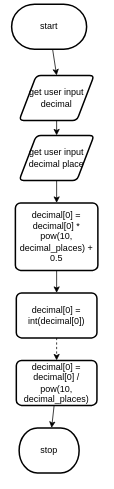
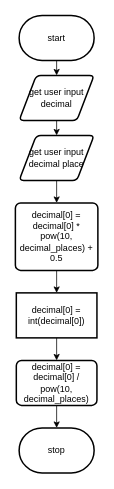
node "start": moved (49, 27) -> (57, 38)
node "decimal[0] = int(decimal[0])": shape rounded rectangle -> rectangle
edge "decimal[0] = int(decimal[0])" -> "decimal[0] = decimal[0] / pow(10, decimal_places)": style dashed -> solid
node "stop": size 60x45 -> 75x45
